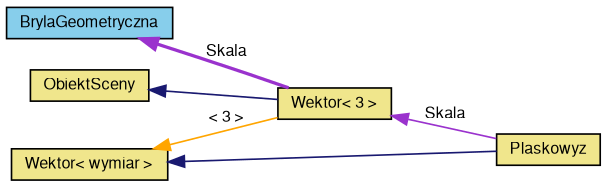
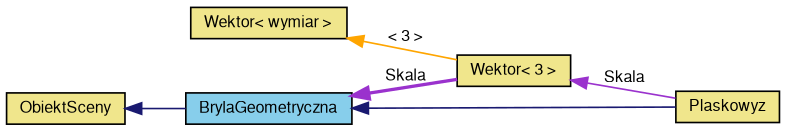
edge "Wektor< 3 >" -> "ObiektSceny": now "BrylaGeometryczna" -> "ObiektSceny"
edge "Plaskowyz" -> "Wektor< wymiar >": now "Plaskowyz" -> "BrylaGeometryczna"
